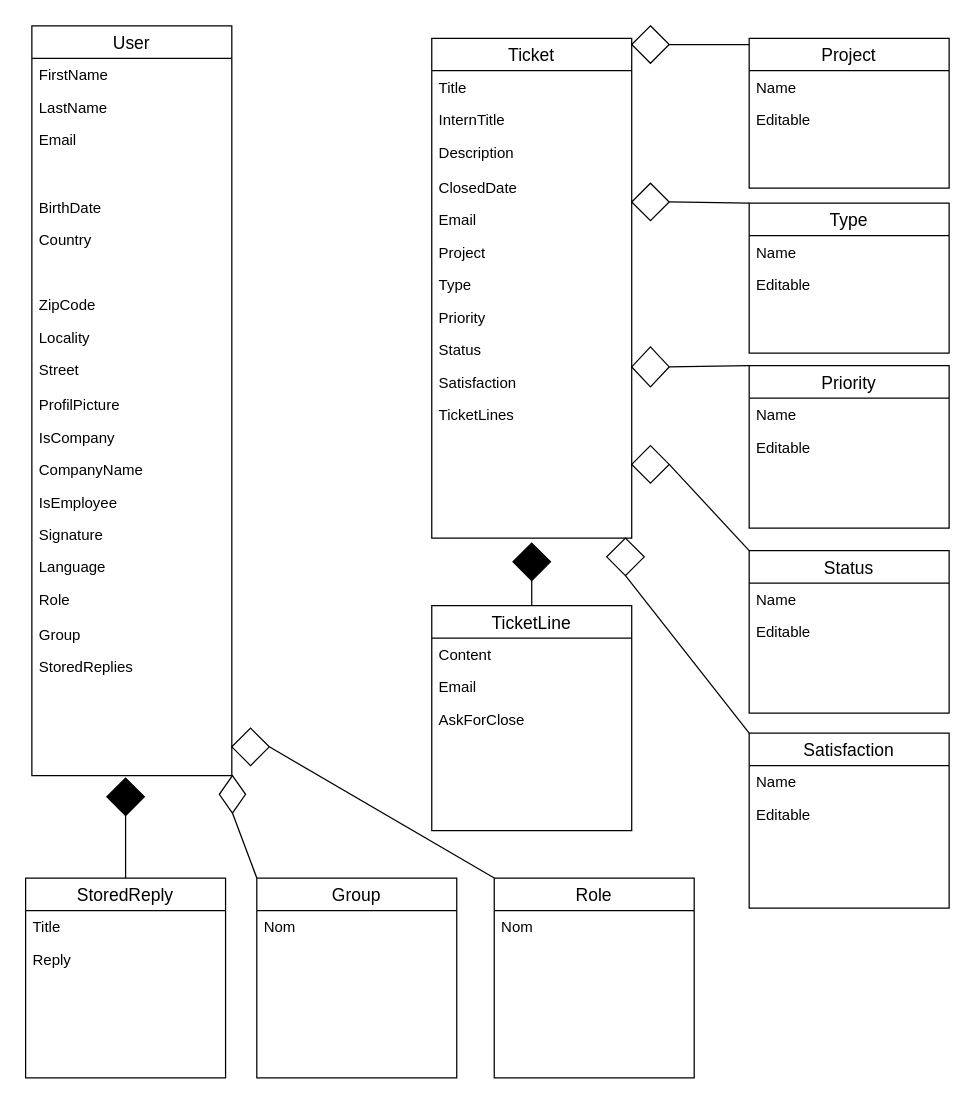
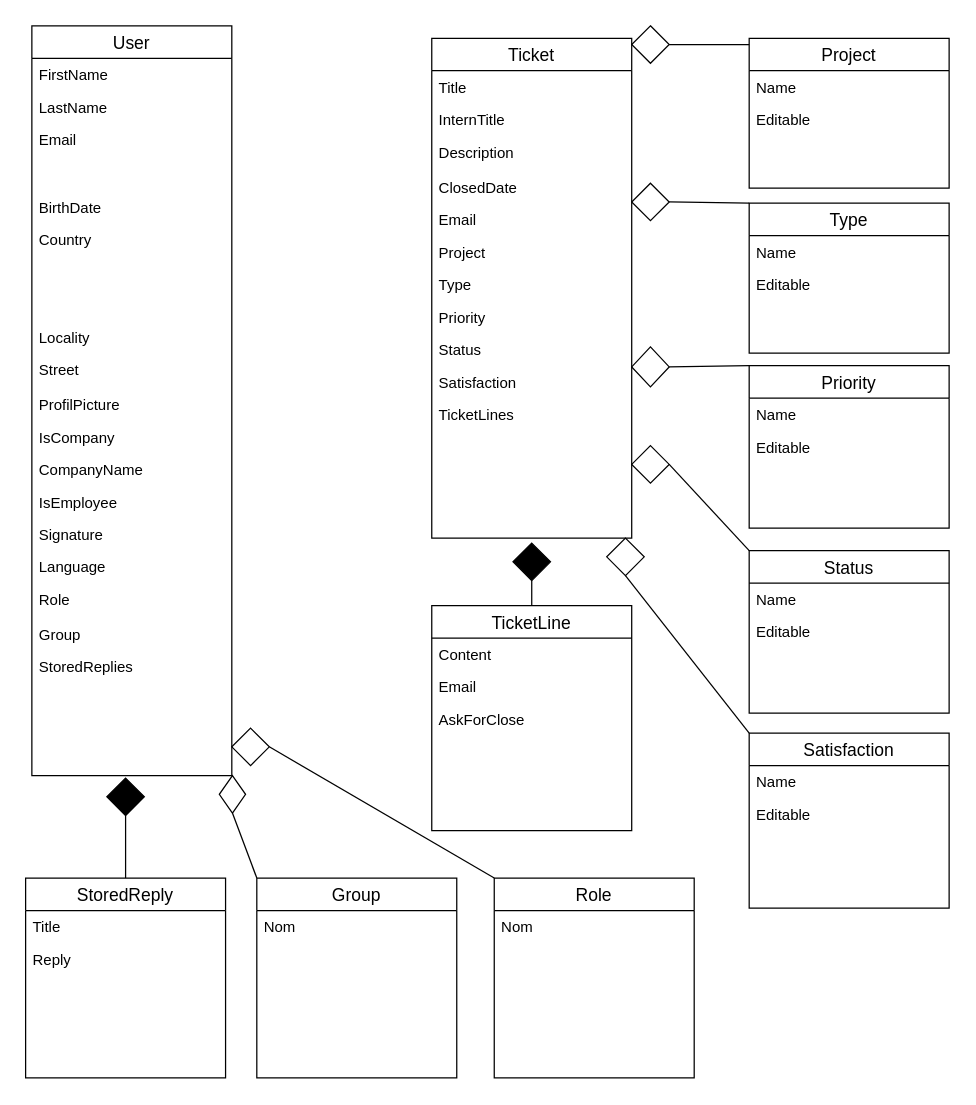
node "ZipCode": removed
